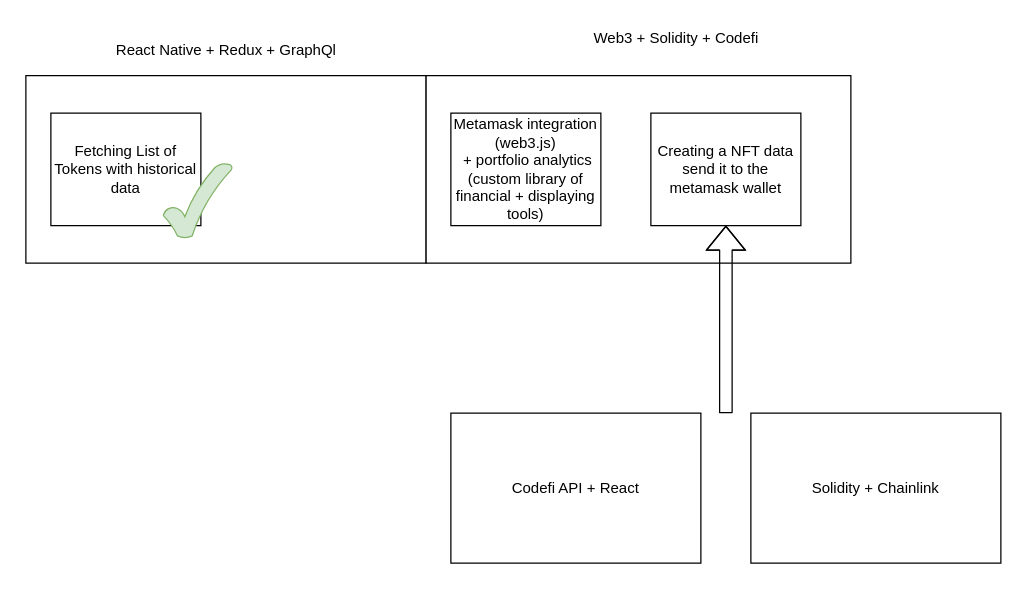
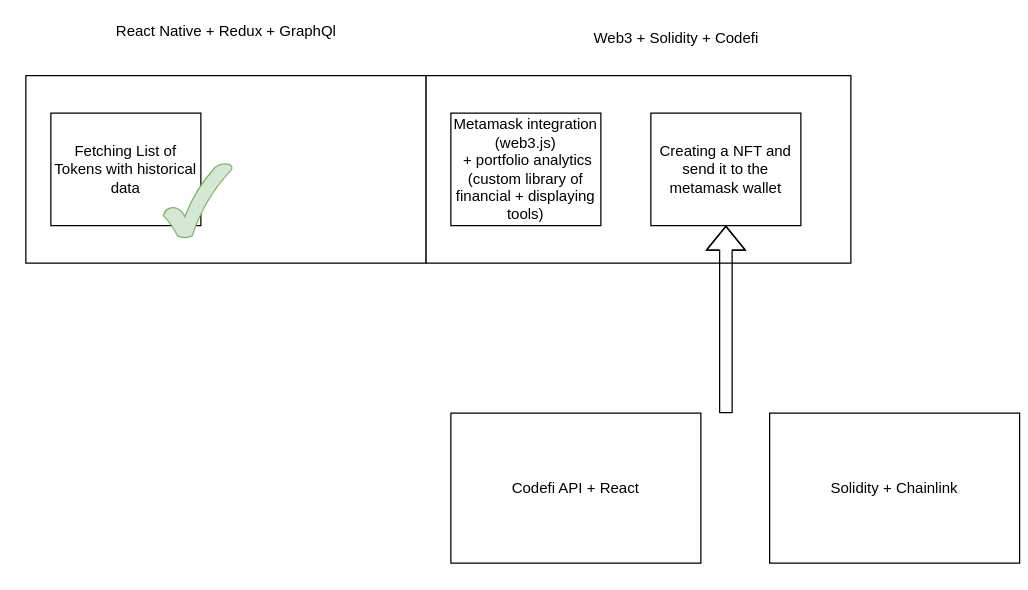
node "React Native + Redux + GraphQl": moved (226, 51) -> (226, 32)
node "Creating a NFT data send it to the metamask wallet": label "Creating a NFT data send it to the metamask wallet" -> "Creating a NFT and send it to the metamask wallet"
node "Solidity + Chainlink": moved (876, 488) -> (894, 488)
